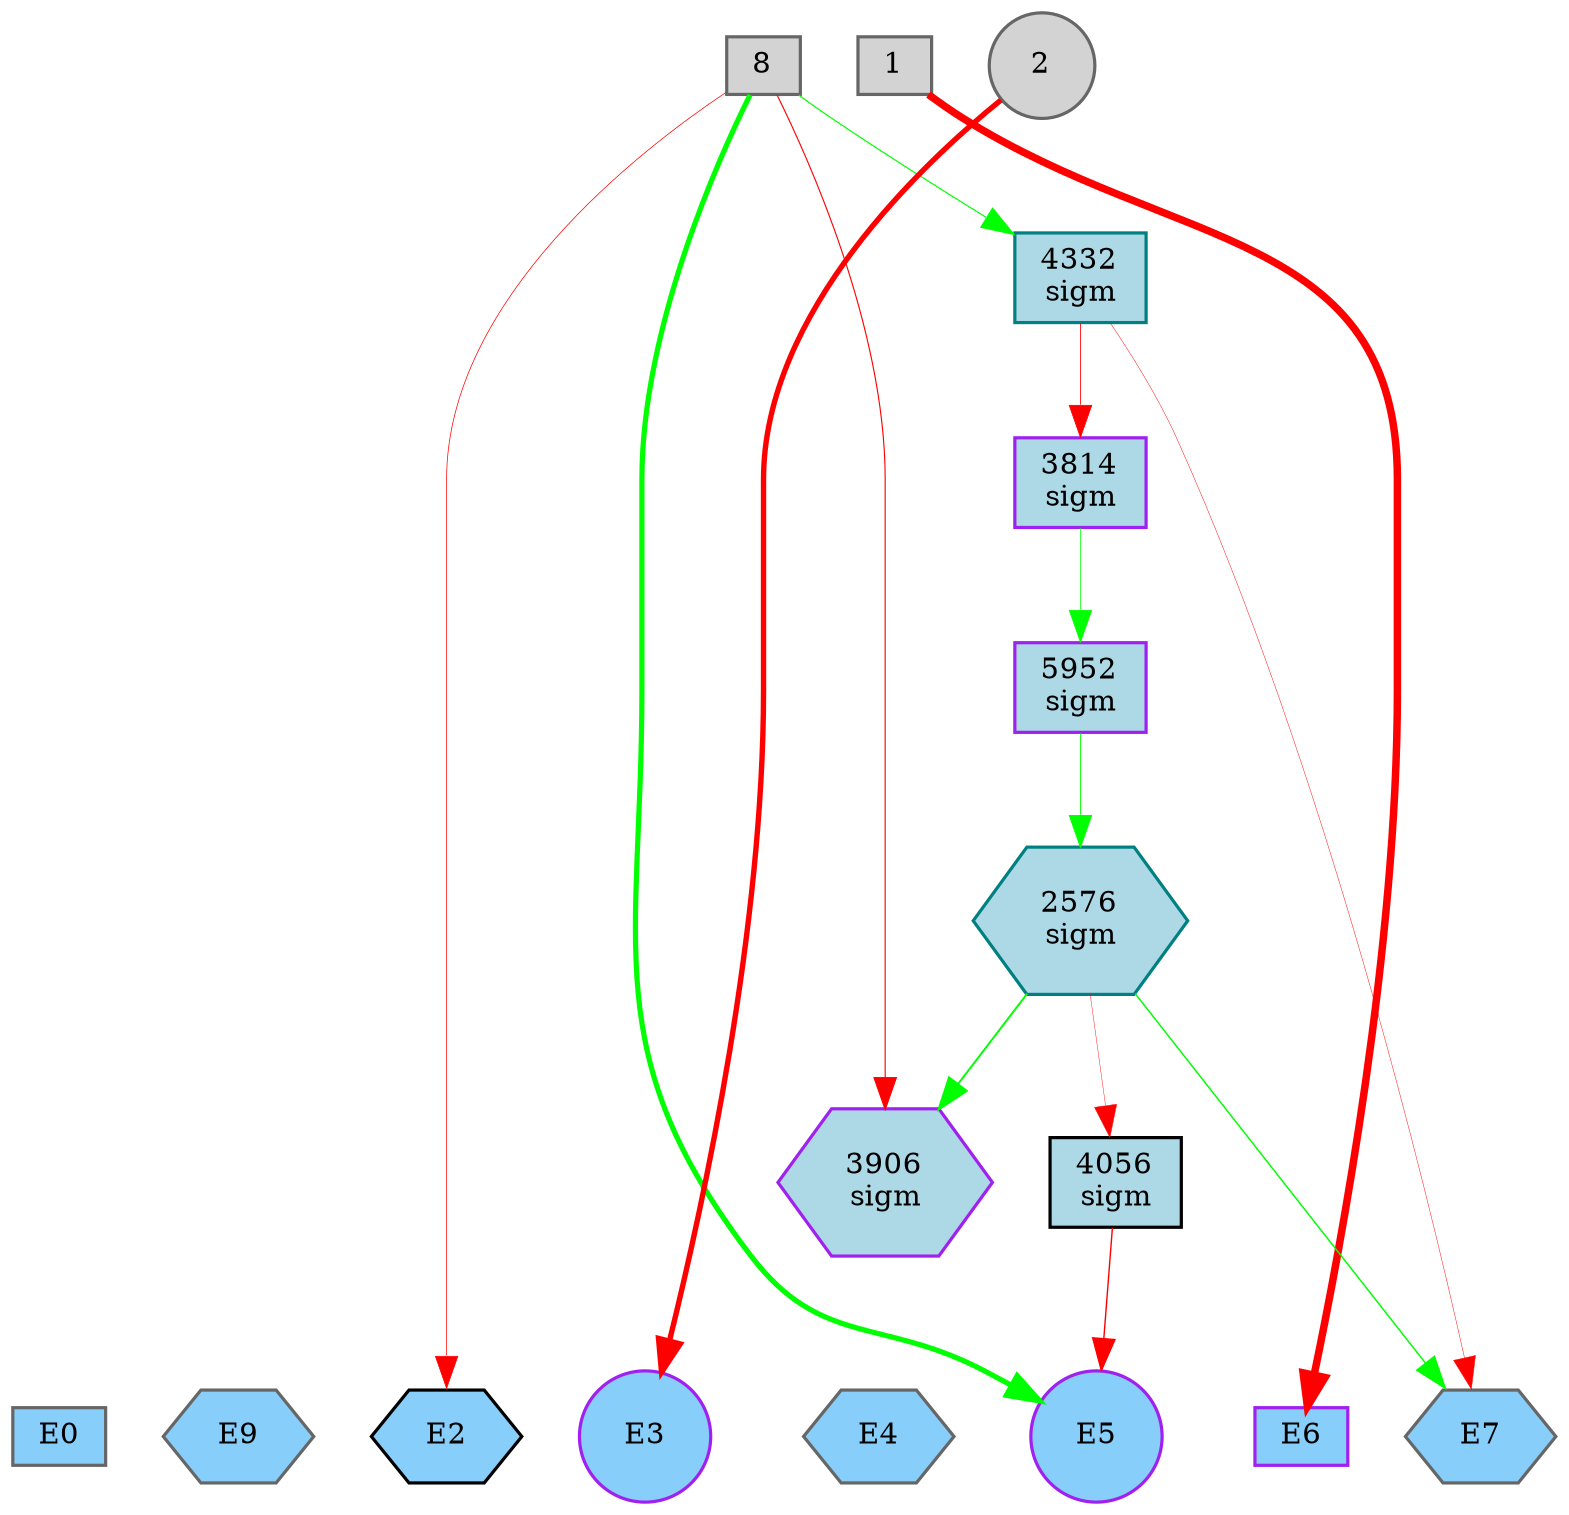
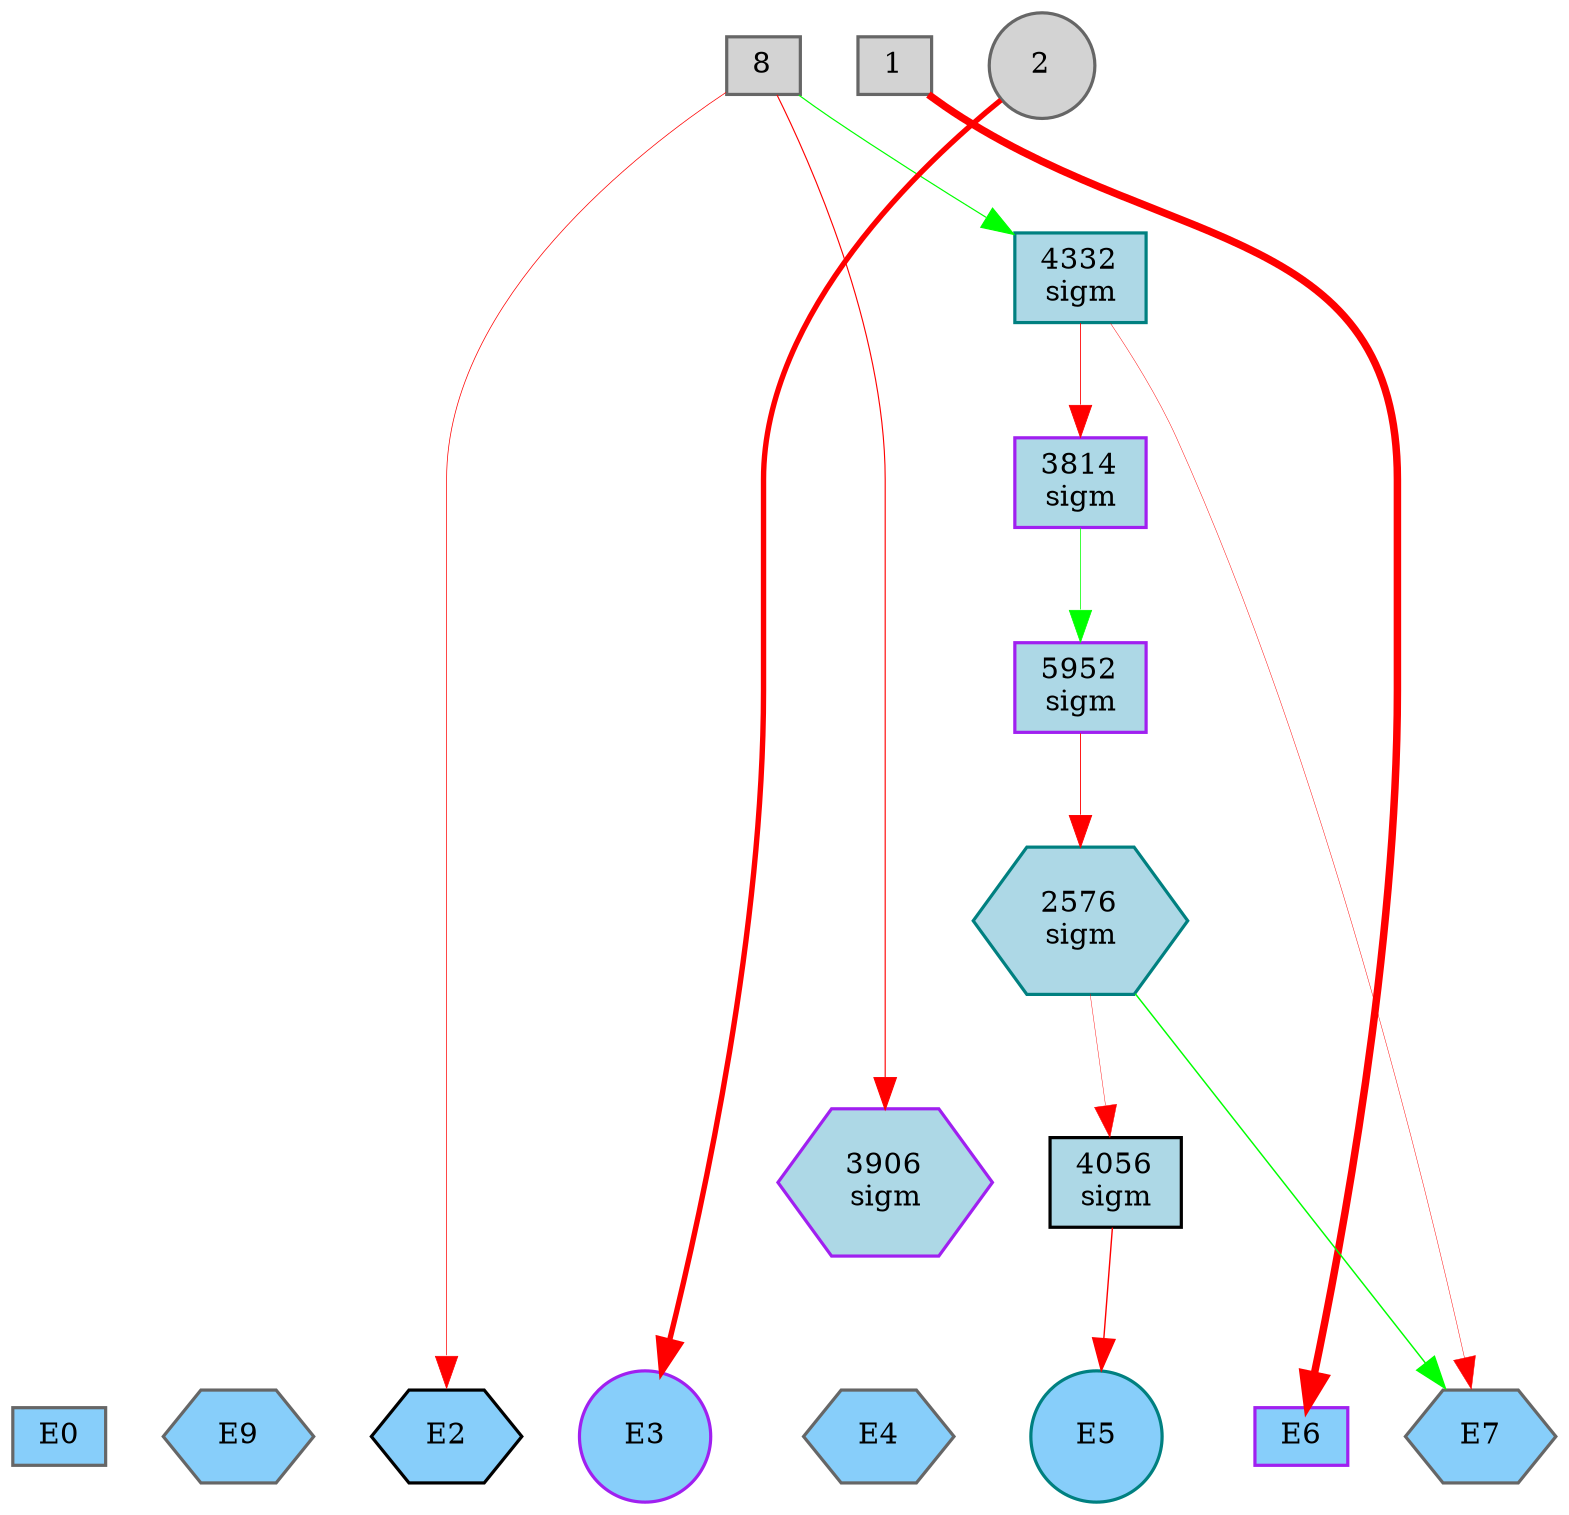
edge "5952 sigm" -> "2576 sigm": color green -> red
edge "8" -> "E5": removed
edge "2576 sigm" -> "3906 sigm": removed
node "E5": color purple -> teal
